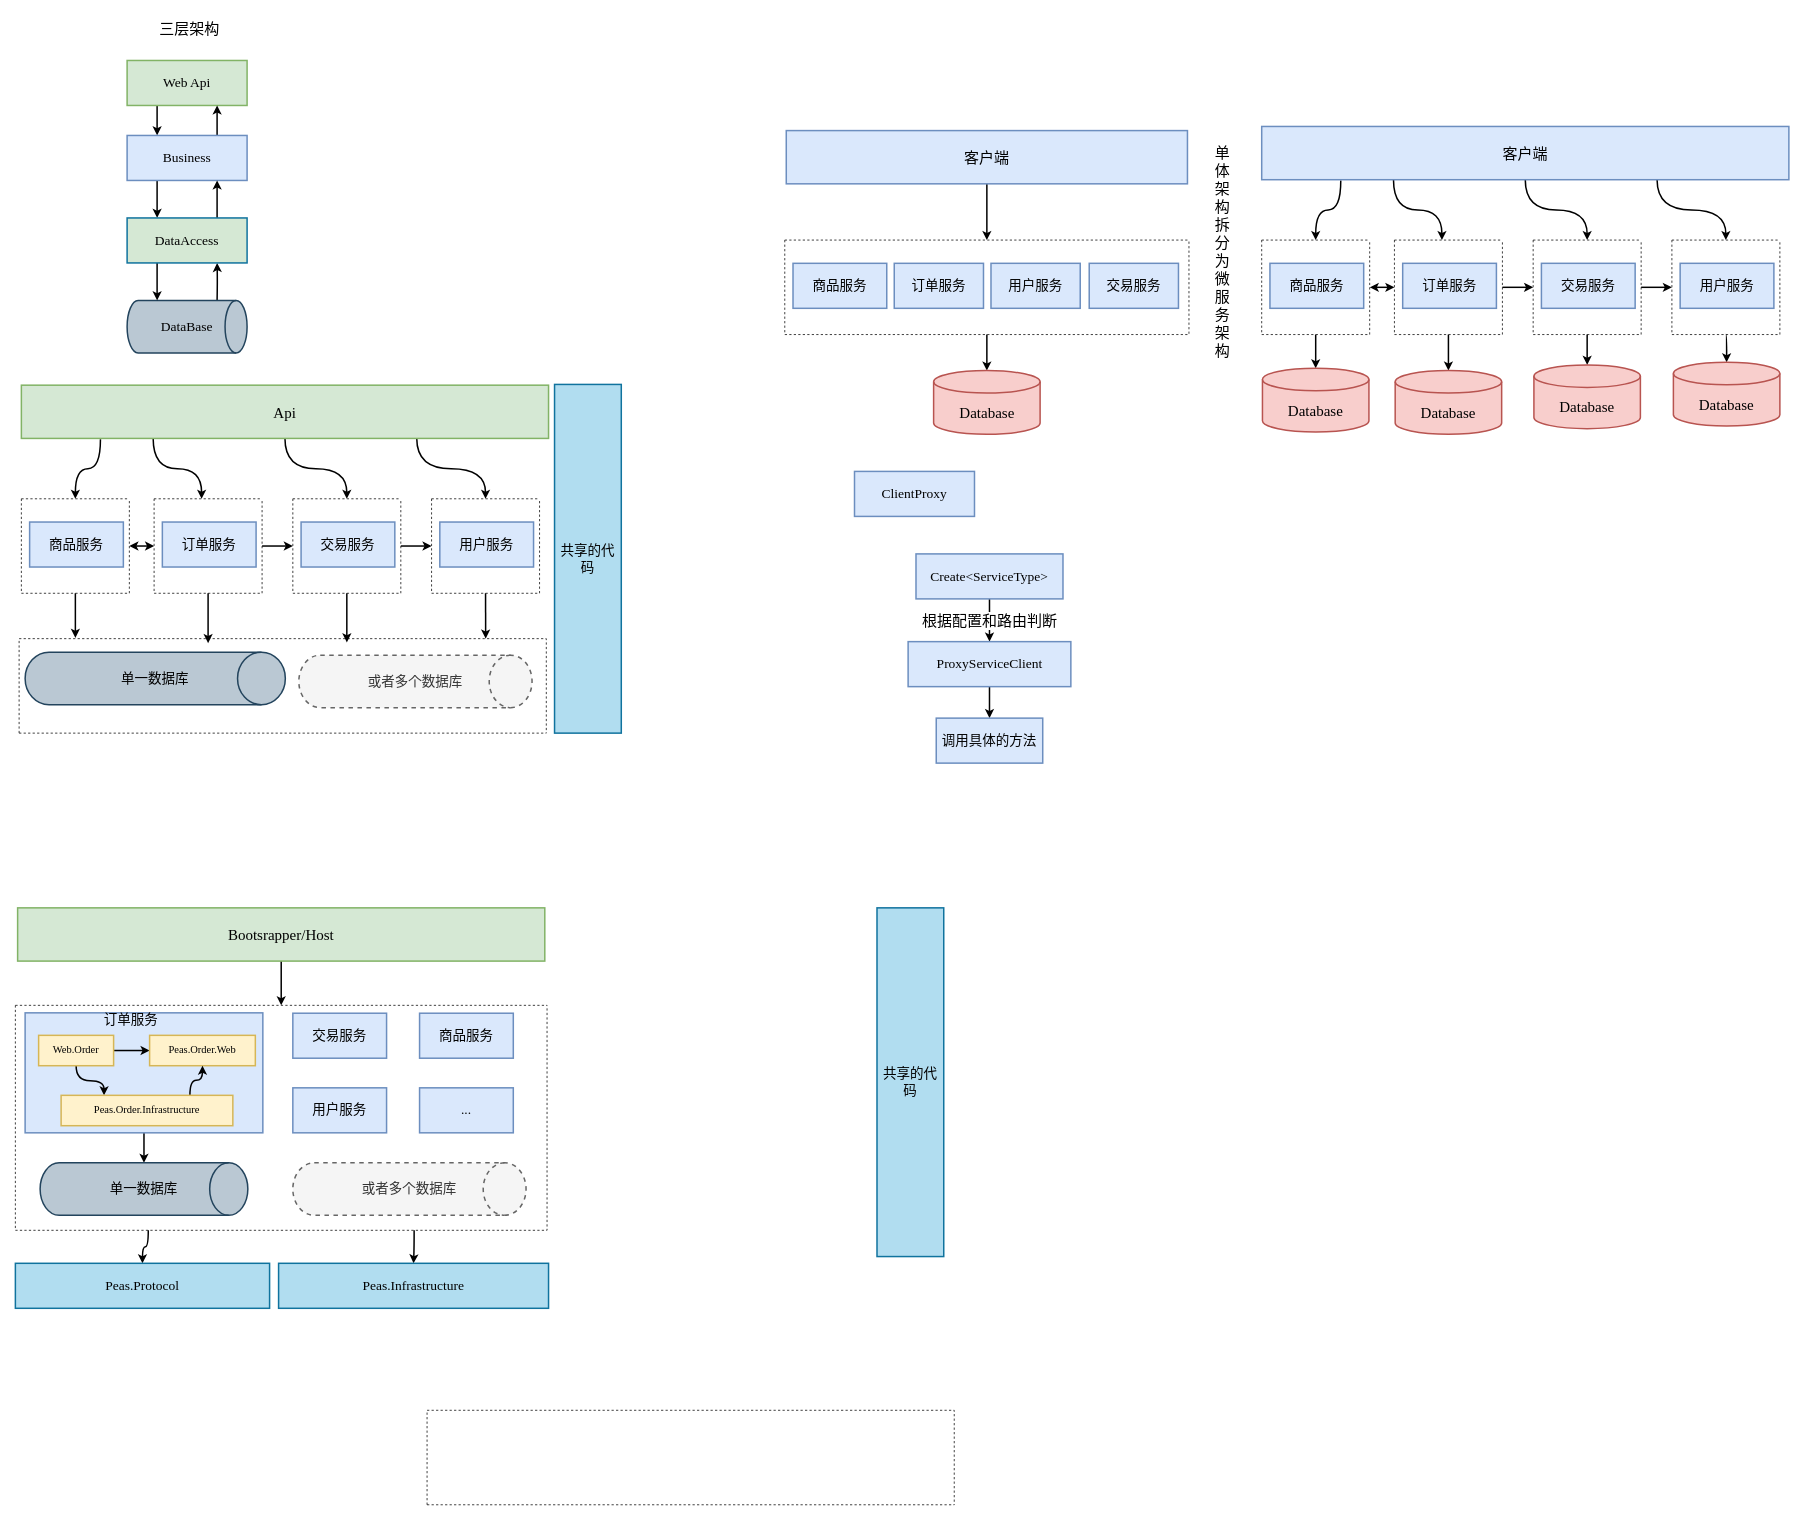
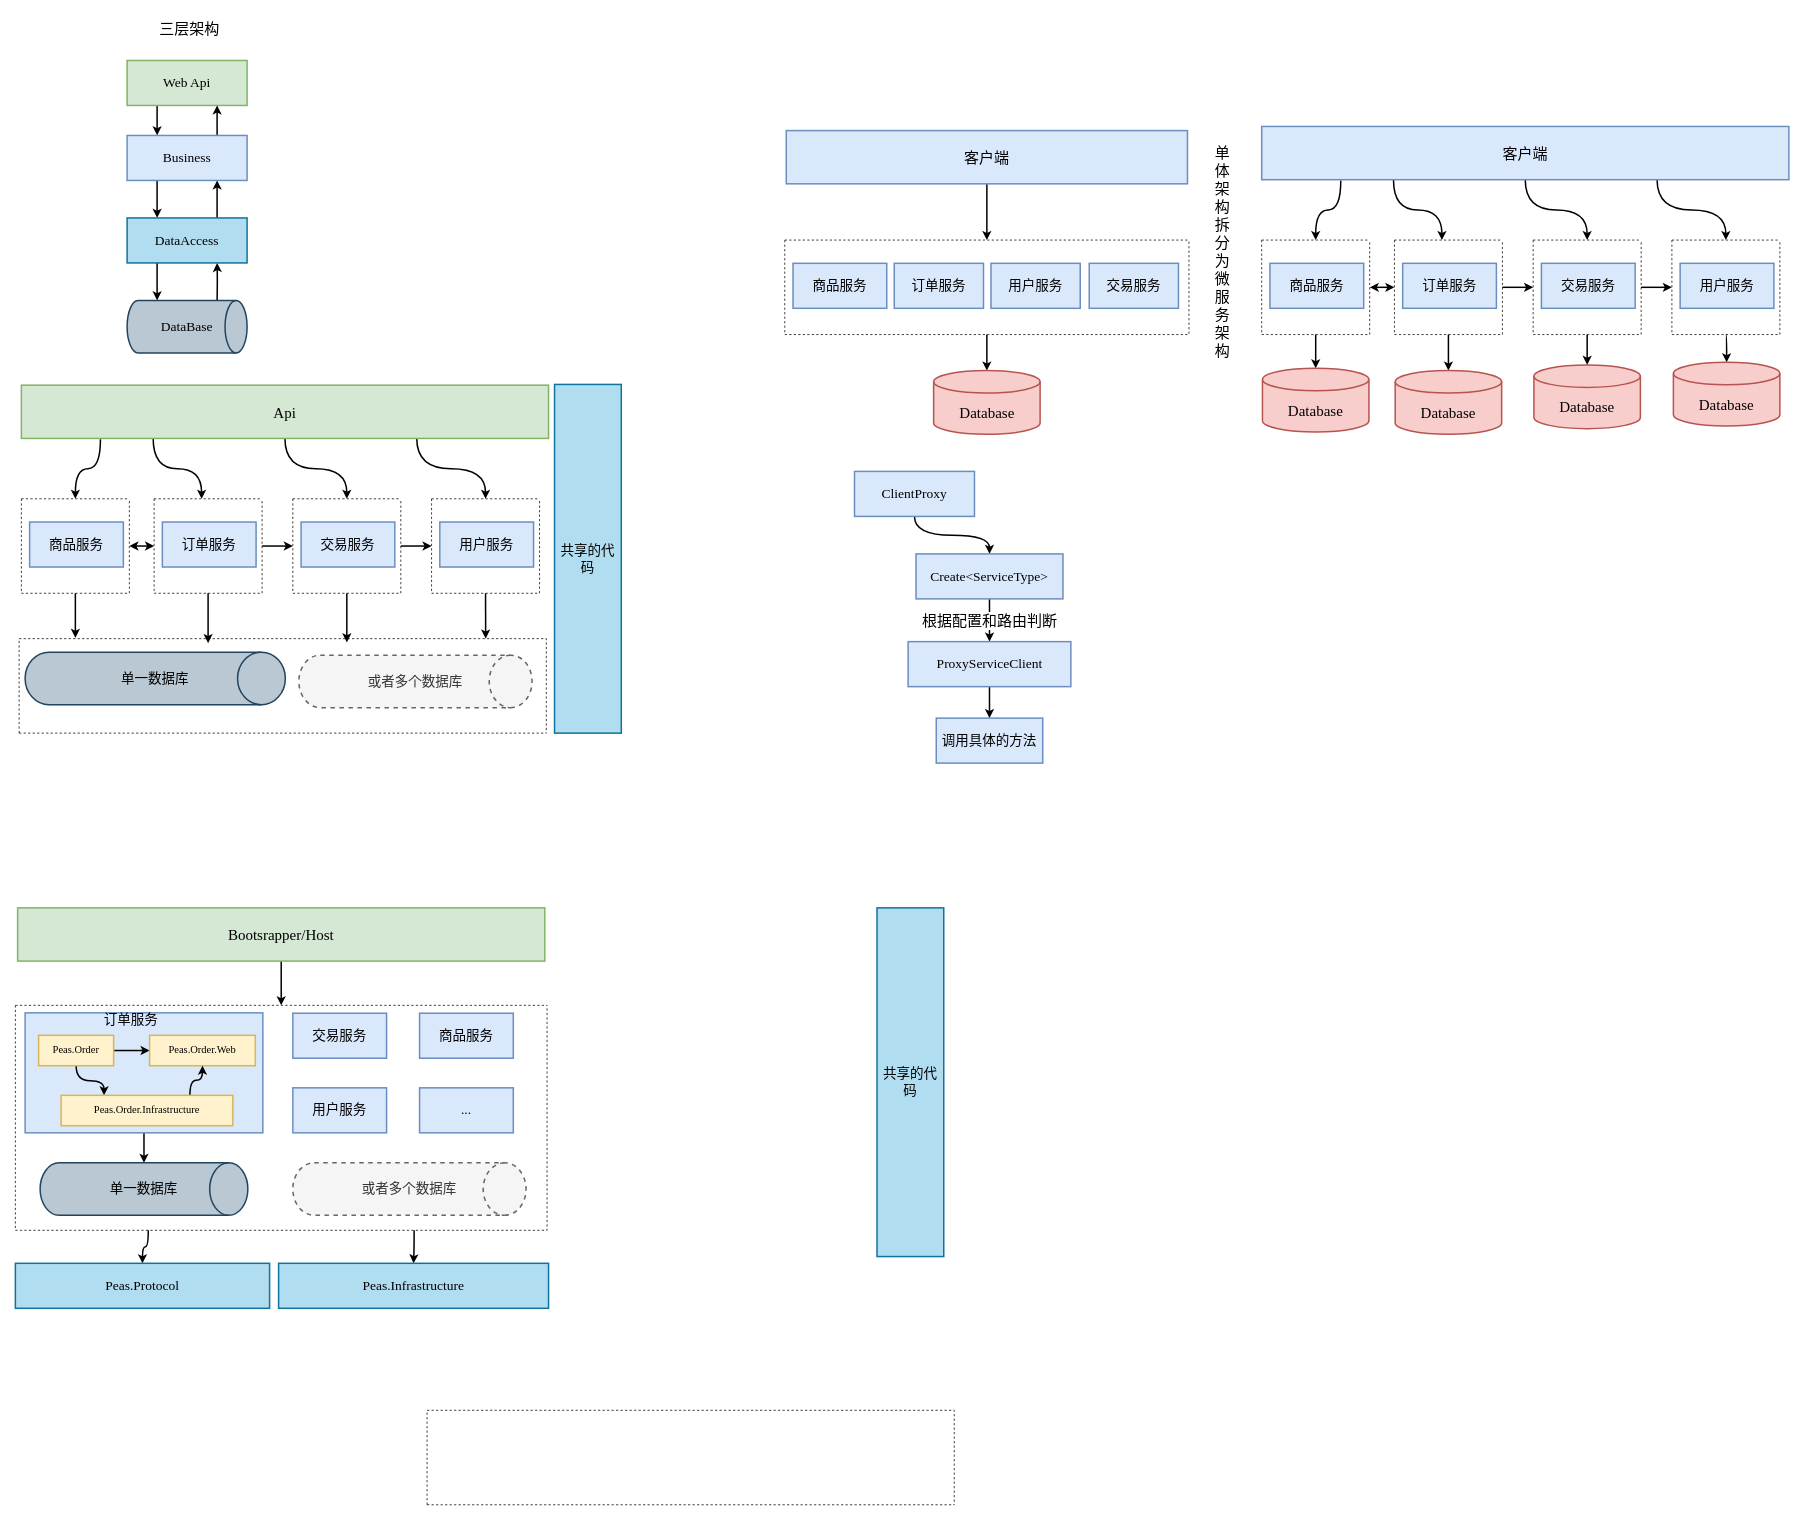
node "DataAccess": fillcolor #d5e8d4 -> #b1ddf0
edge "ClientProxy" -> "Create<ServiceType>": added
node "Web.Order": label "Web.Order" -> "Peas.Order"
